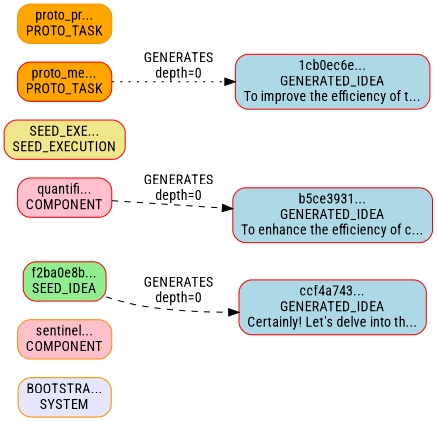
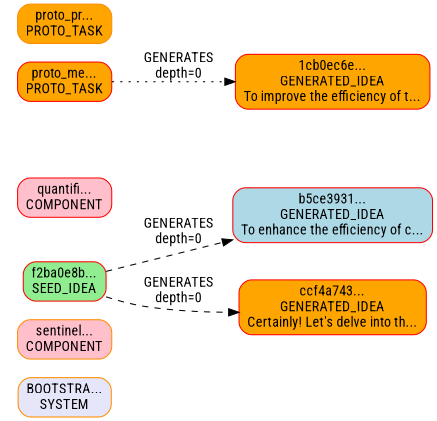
node "1cb0ec6e... GENERATED_IDEA To improve the efficiency of t...": fillcolor lightblue -> orange
node "SEED_EXE... SEED_EXECUTION": removed
edge "quantifi... COMPONENT" -> "b5ce3931... GENERATED_IDEA To enhance the efficiency of c...": now "f2ba0e8b... SEED_IDEA" -> "b5ce3931... GENERATED_IDEA To enhance the efficiency of c..."
node "ccf4a743... GENERATED_IDEA Certainly! Let's delve into th...": fillcolor lightblue -> orange
